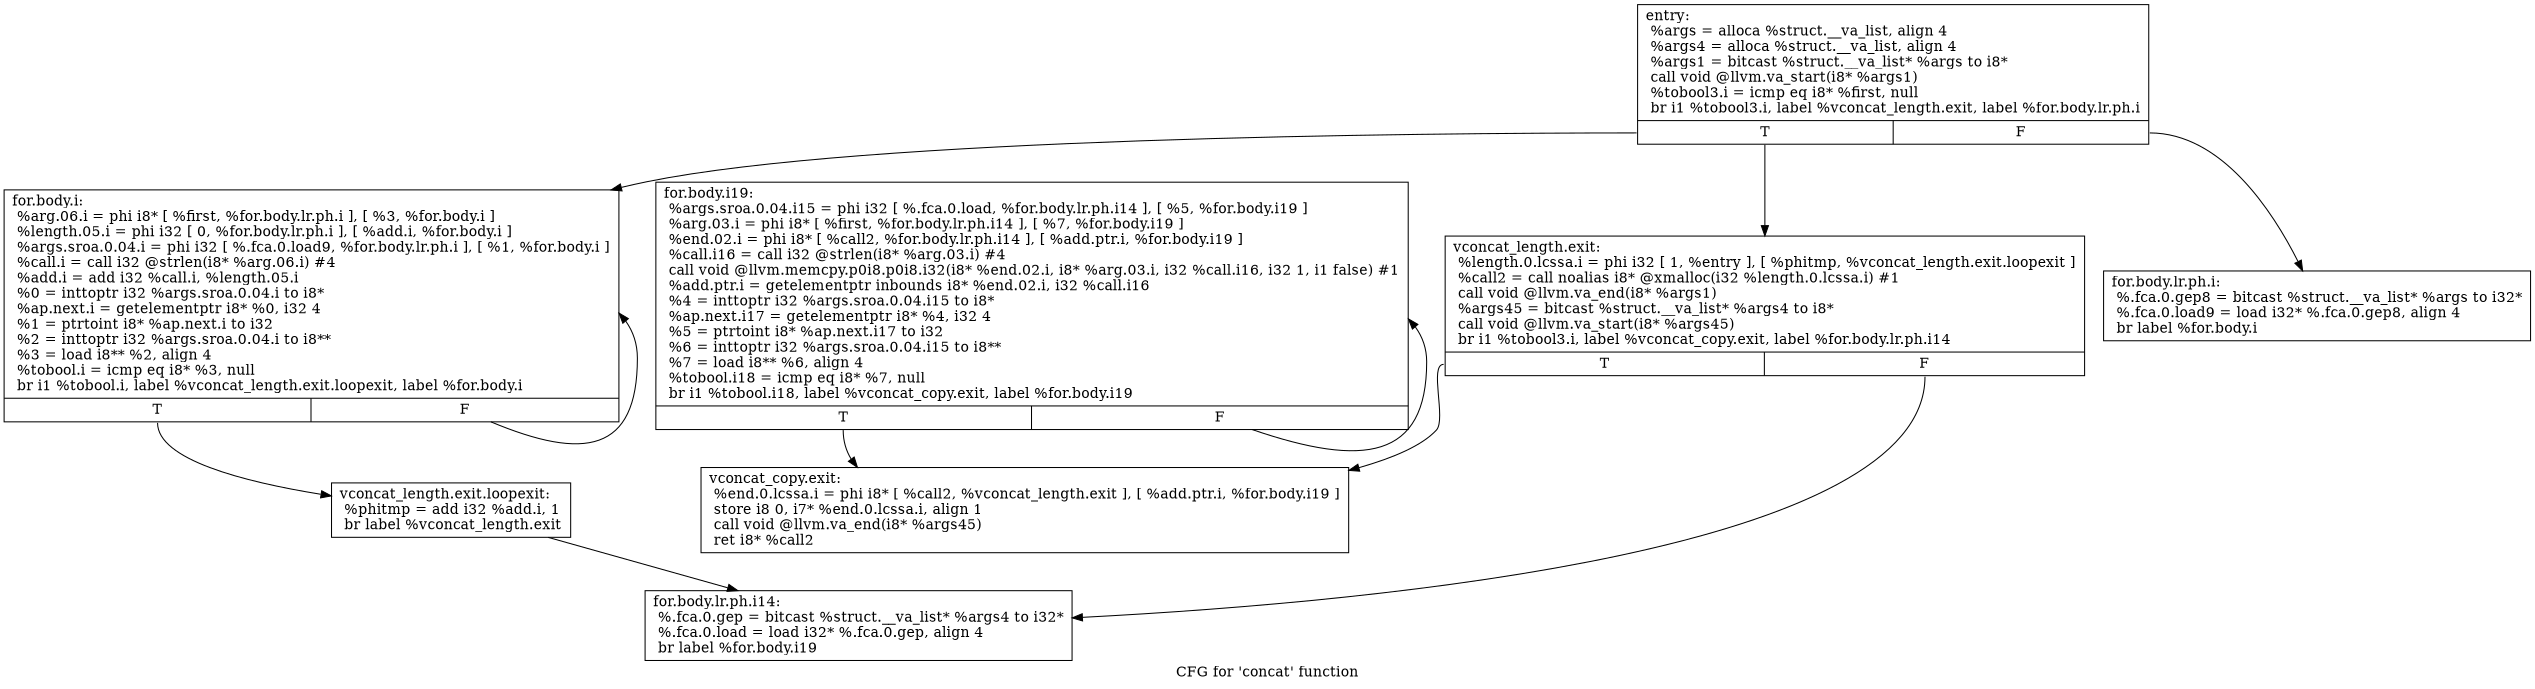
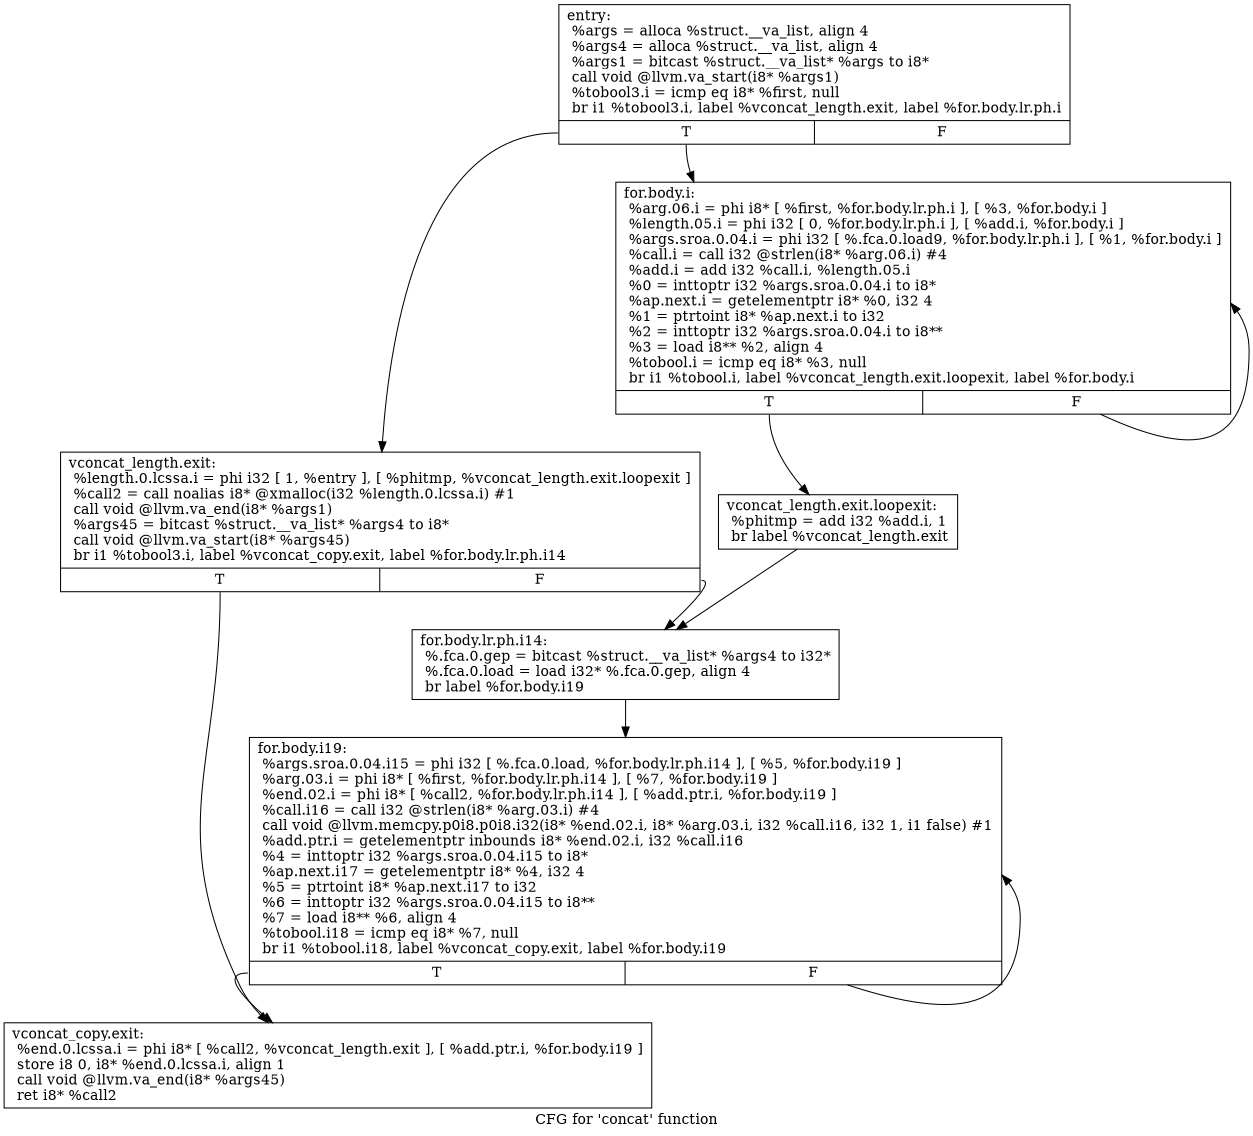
node "for.body.lr.ph.i:": removed
node "vconcat_copy.exit:": text "store i8 0, i7* %end.0.lcssa.i, align 1" -> "store i8 0, i8* %end.0.lcssa.i, align 1"
edge "for.body.lr.ph.i14:" -> "for.body.i19:": added
